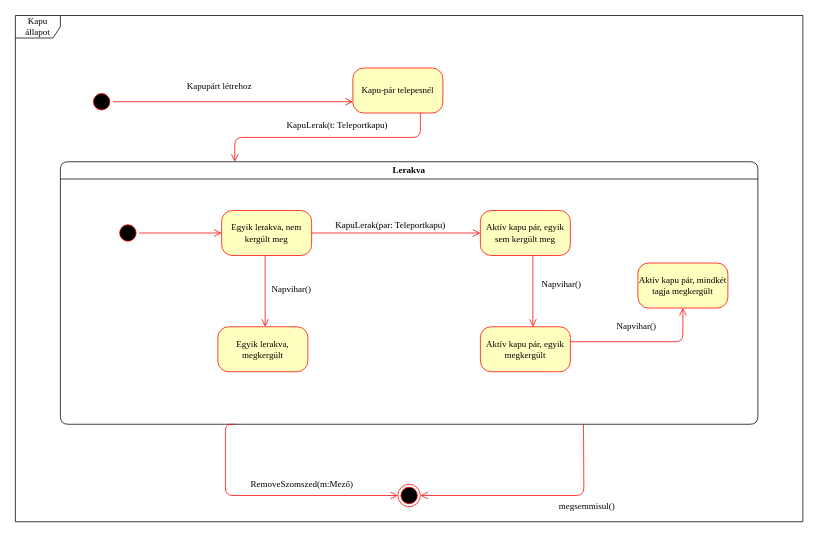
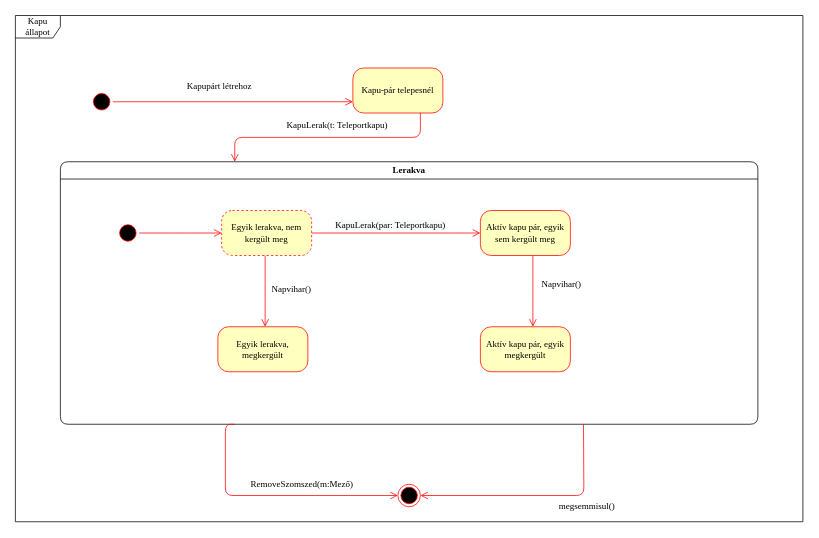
node "Egyik lerakva, nem kergült meg": style solid -> dashed
node "Aktív kapu pár, mindkét tagja megkergült": removed
edge "Aktív kapu pár, egyik megkergült" -> "Aktív kapu pár, mindkét tagja megkergült": removed, label "Napvihar()"
